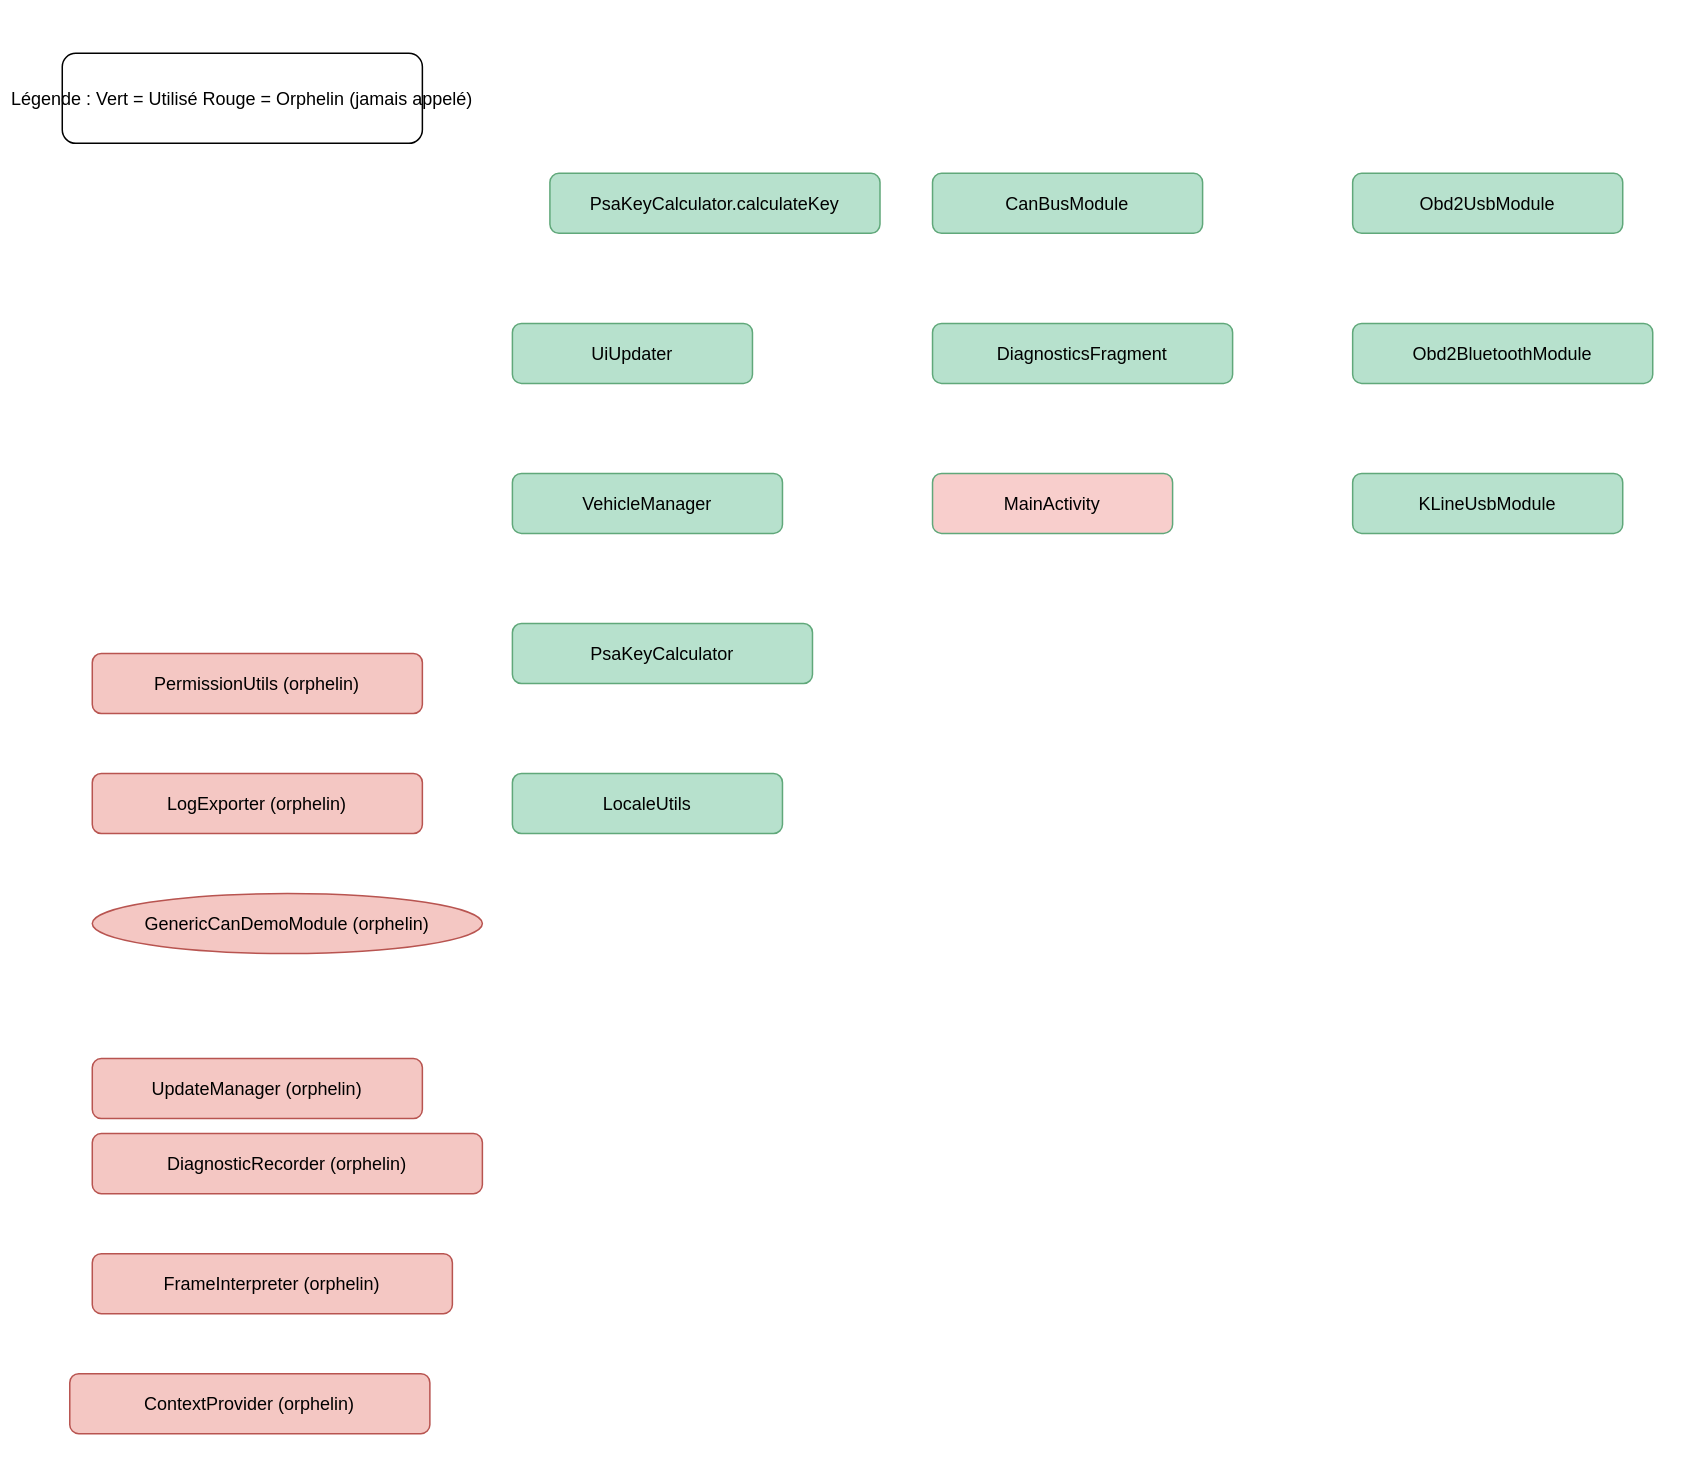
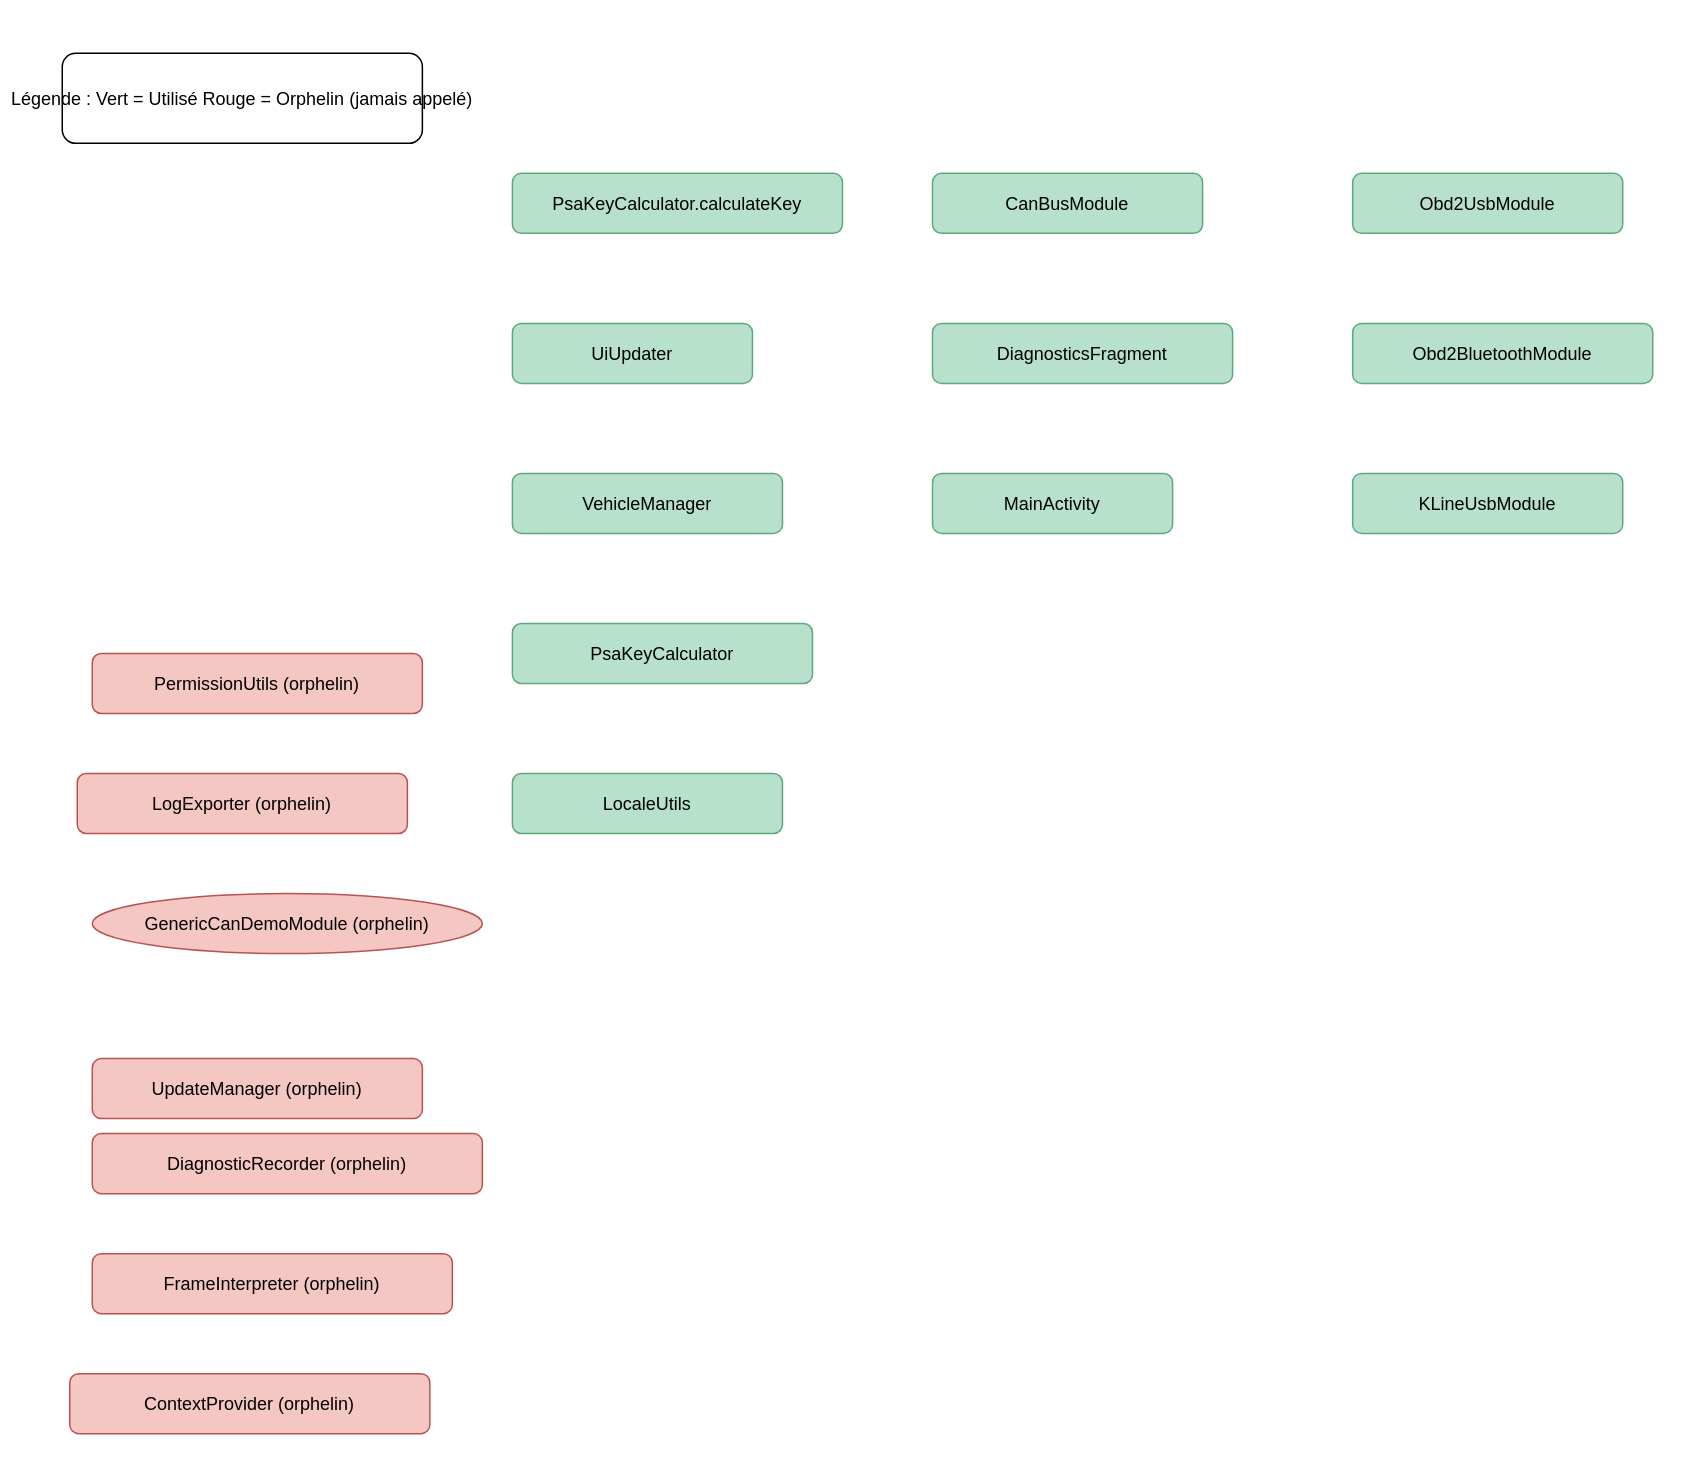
node "PsaKeyCalculator.calculateKey": moved (715, 203) -> (677, 203)
node "MainActivity": fillcolor #f8cecc -> #b7e1cd
node "LogExporter (orphelin)": moved (257, 803) -> (242, 803)
